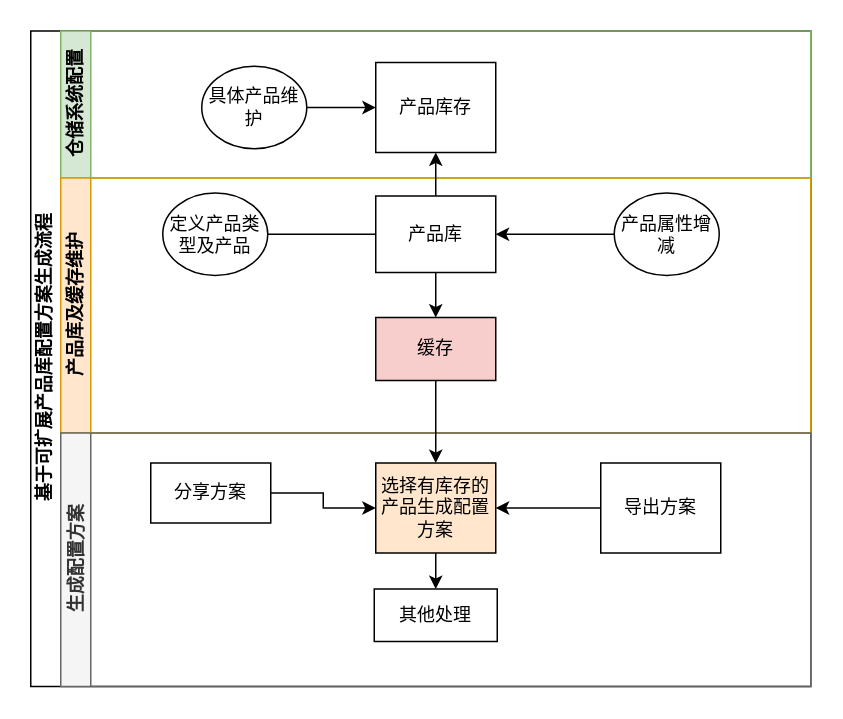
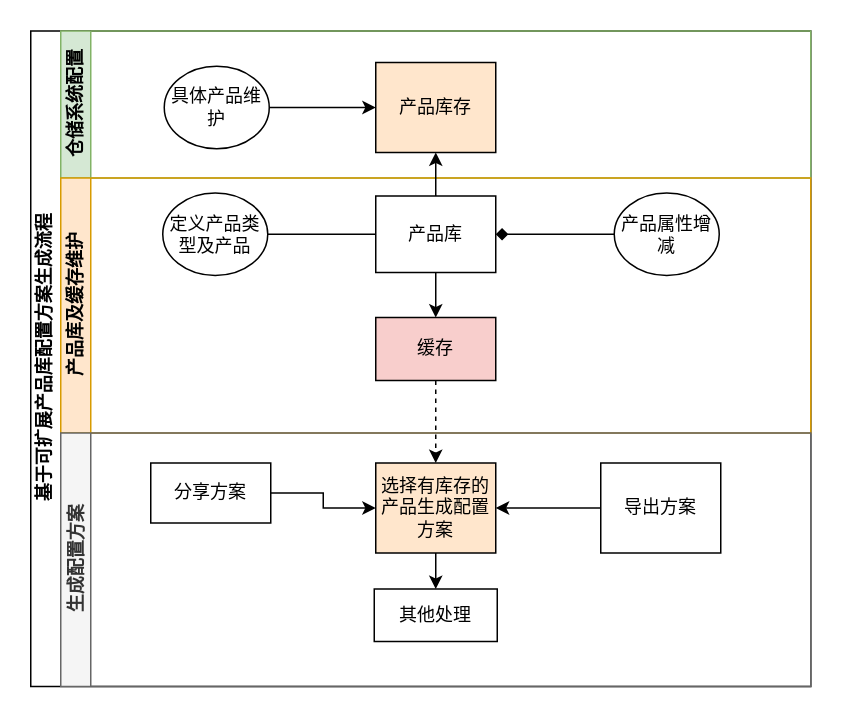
node "具体产品维护": moved (254, 107) -> (217, 107)
node "产品库存": fillcolor #ffffff -> #ffe6cc
edge "产品属性增减" -> "产品库": arrowhead classic -> diamond
edge "缓存" -> "选择有库存的产品生成配置方案": style solid -> dashed
